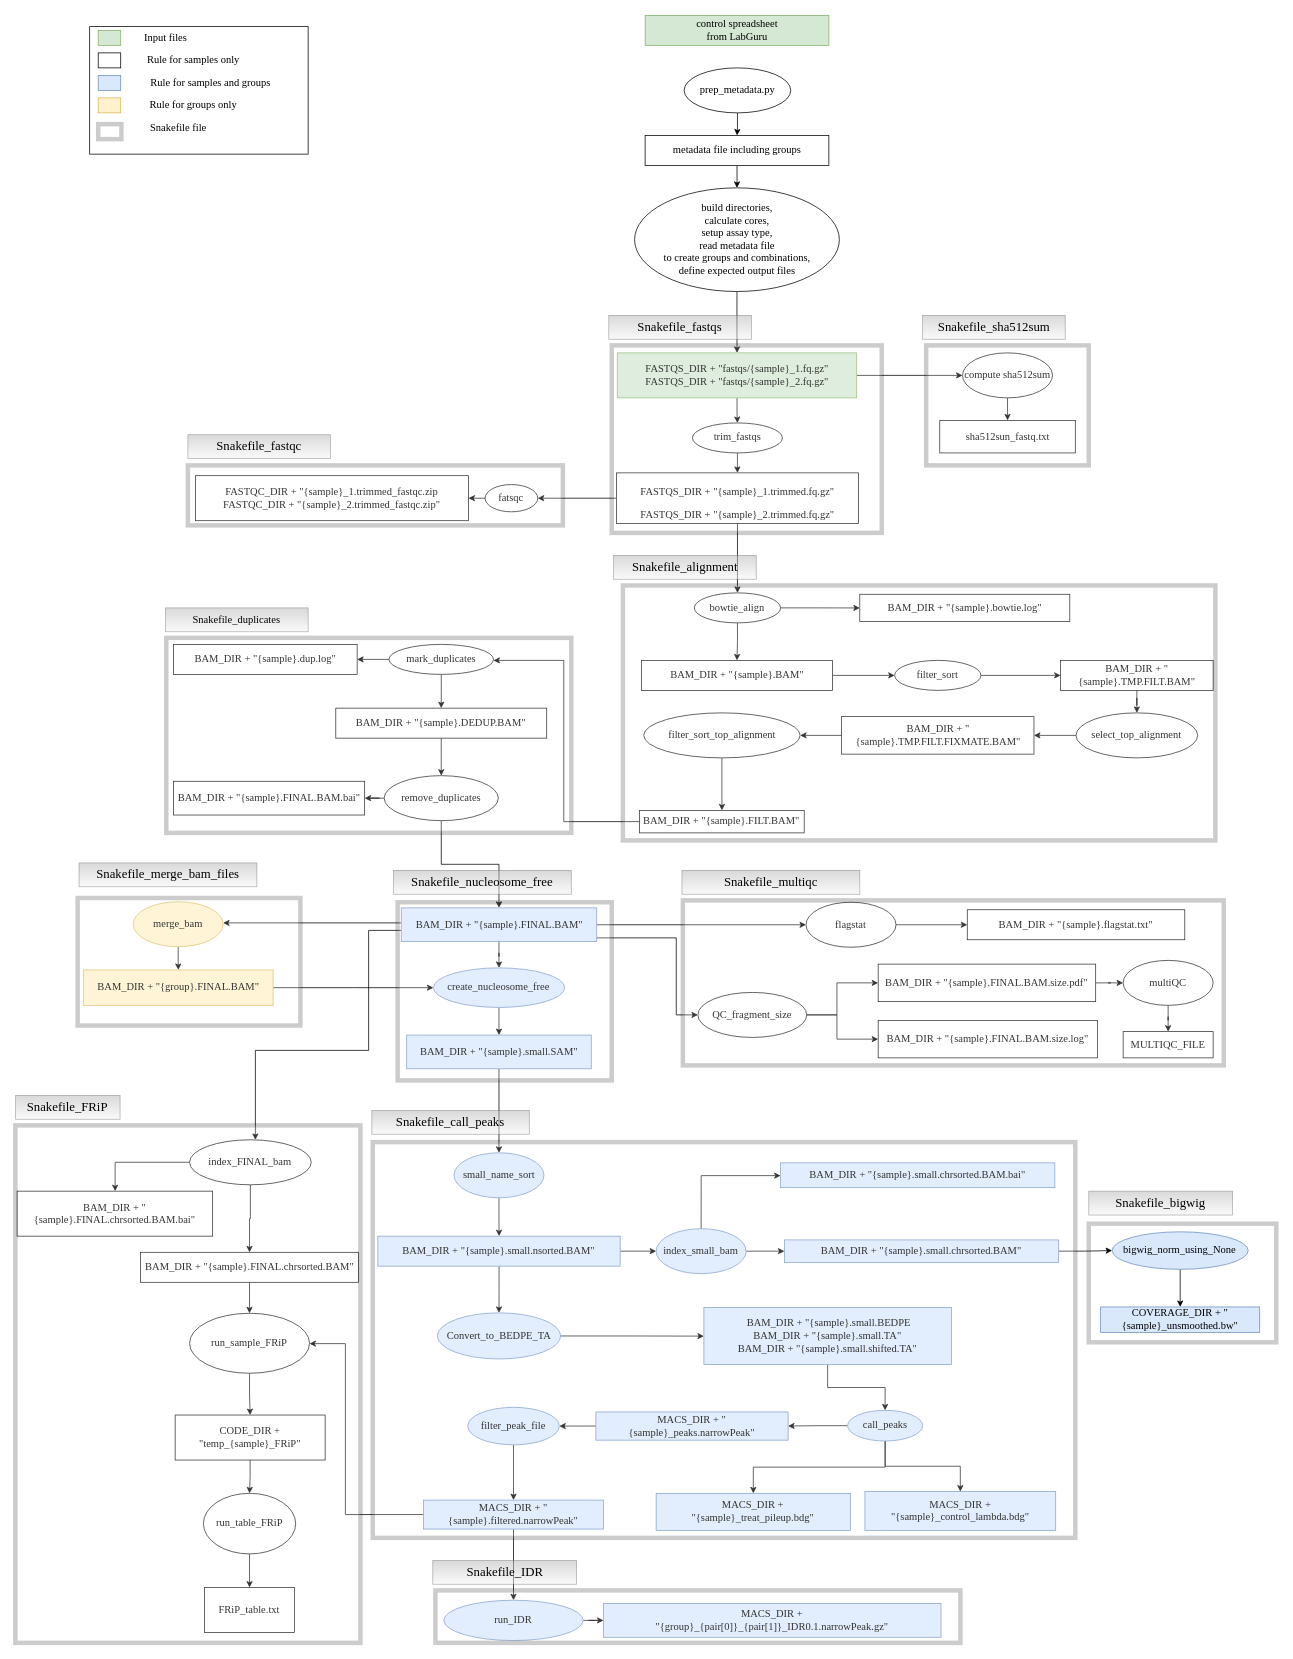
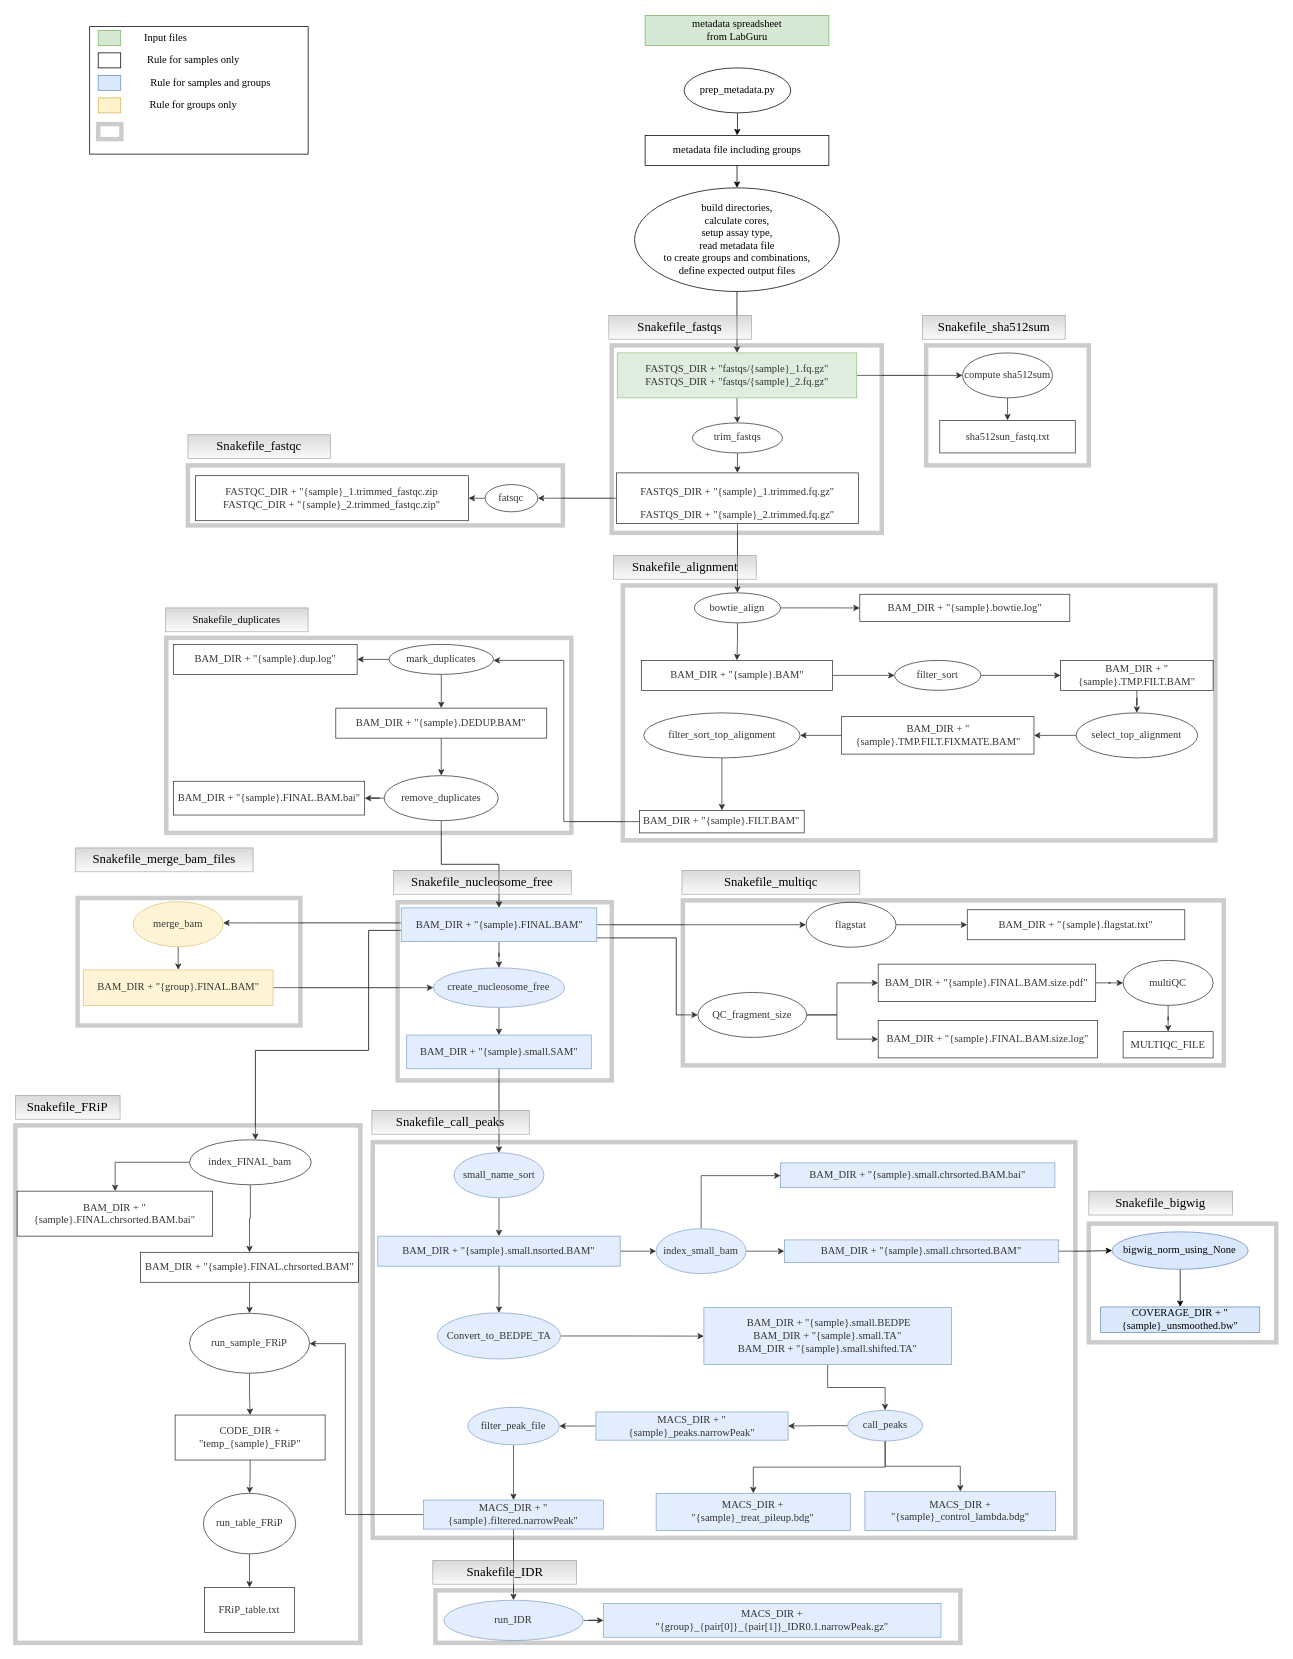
node "control spreadsheet from LabGuru": label "control spreadsheet from LabGuru" -> "metadata spreadsheet from LabGuru"
node "Snakefile file": removed
node "Snakefile_merge_bam_files": moved (168, 875) -> (164, 860)
